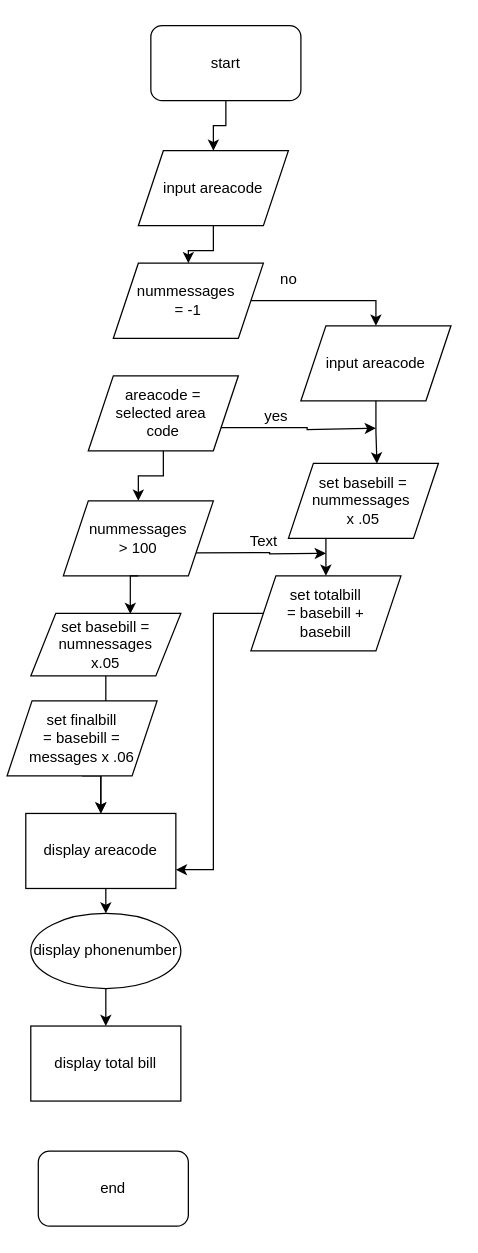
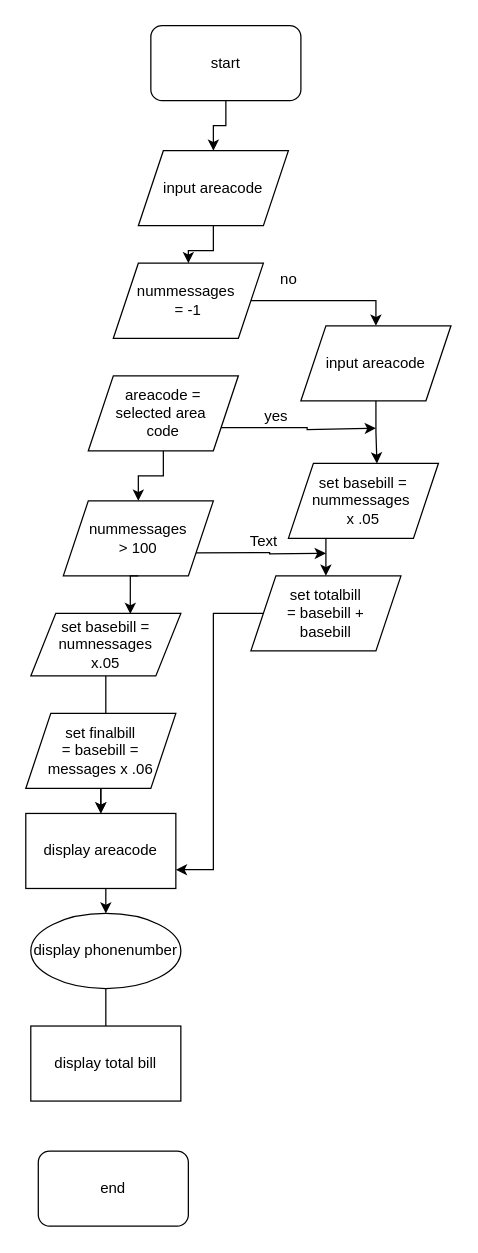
node "set finalbill = basebill = messages x .06": moved (82, 738) -> (101, 751)
edge "display phonenumber" -> "display total bill": arrowhead classic -> none
